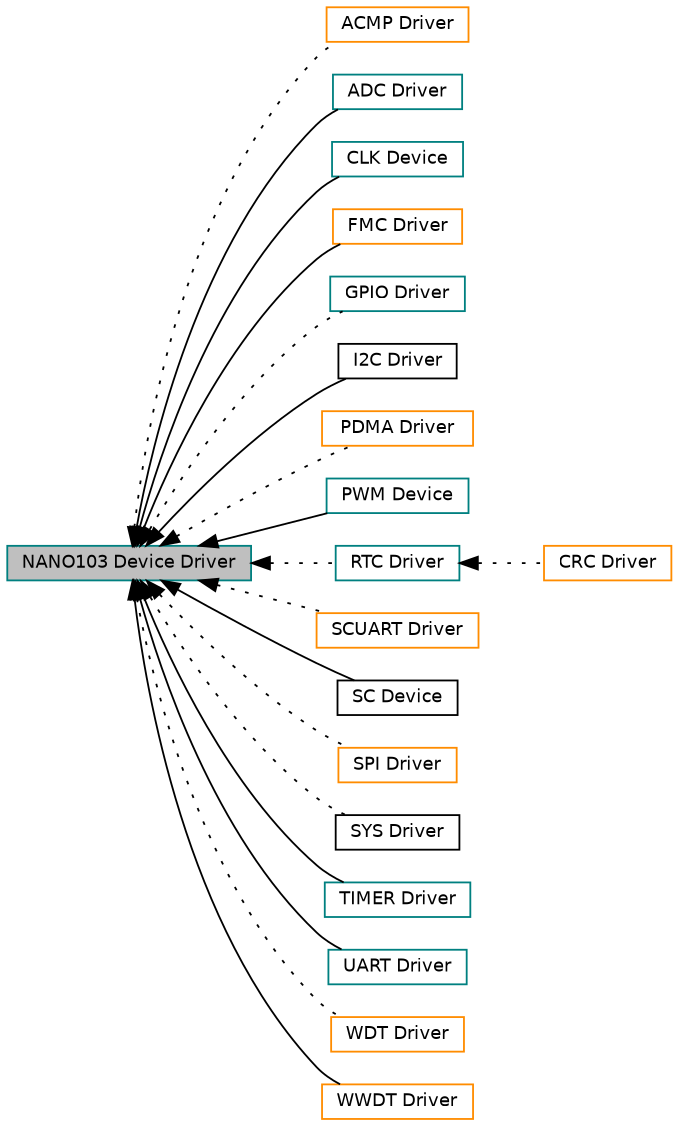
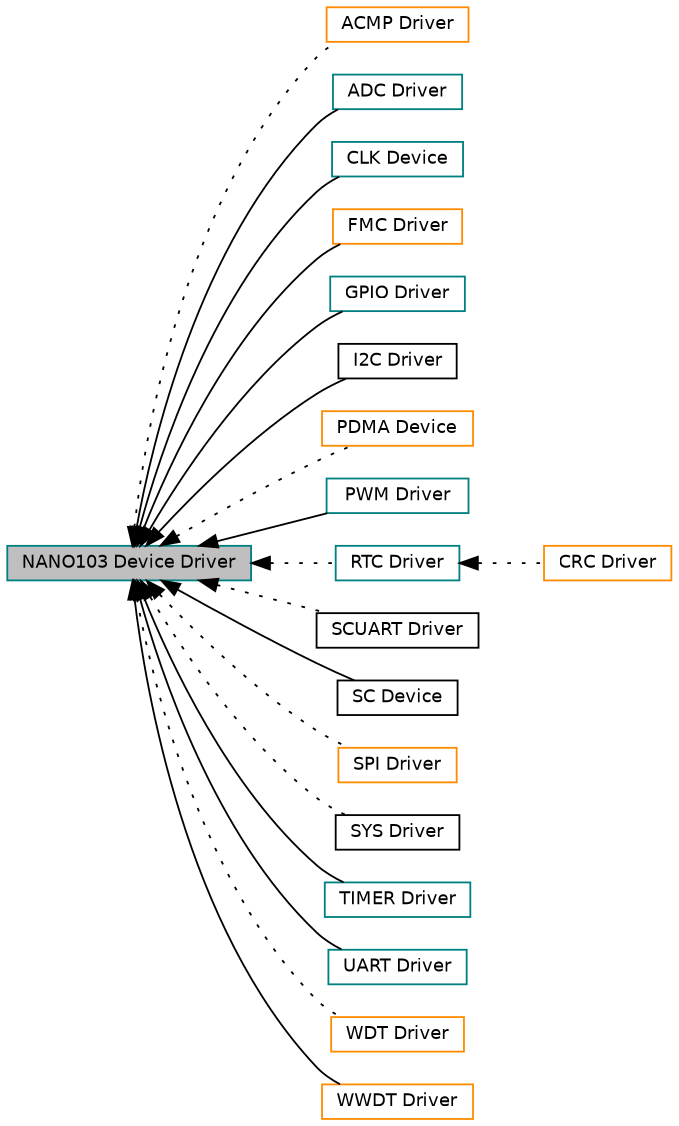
edge "GPIO Driver" -> "NANO103 Device Driver": style dotted -> solid
node "PDMA Driver": label "PDMA Driver" -> "PDMA Device"
node "PWM Device": label "PWM Device" -> "PWM Driver"
node "SCUART Driver": color darkorange -> black
